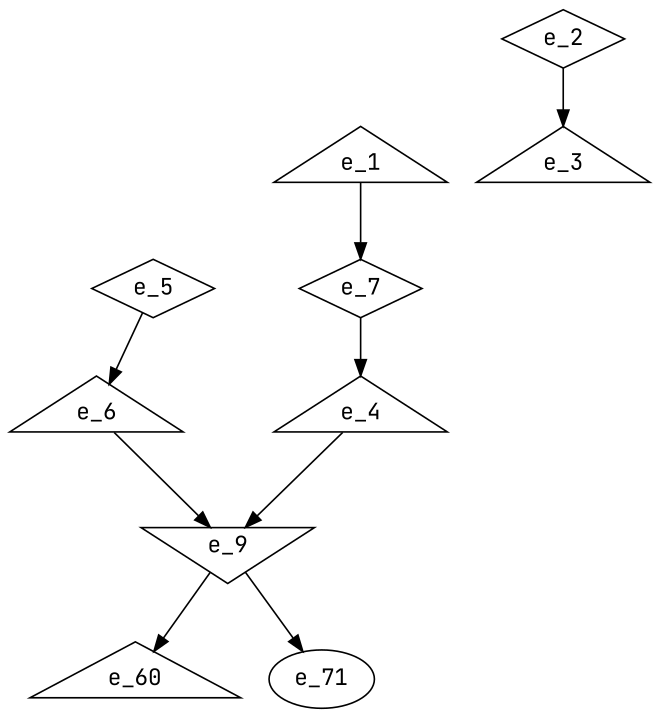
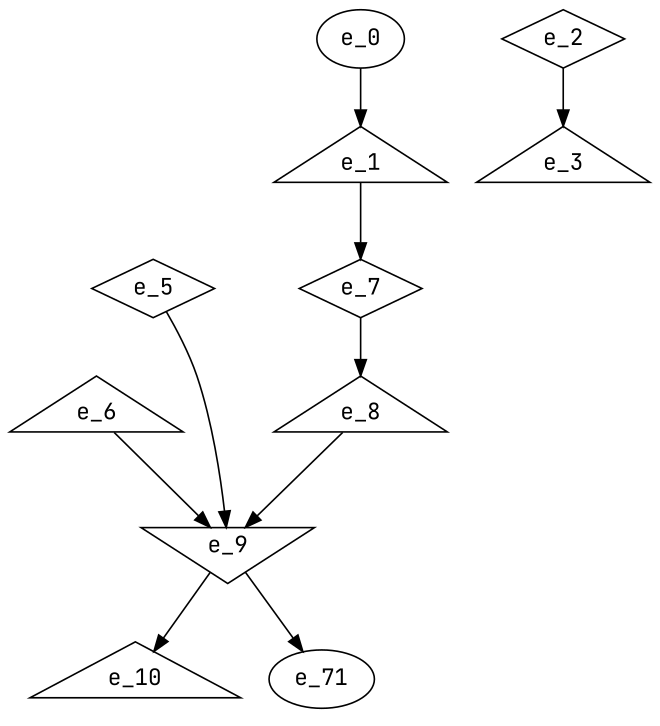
node "e_0": added
edge "e_5" -> "e_6": now "e_5" -> "e_9"
node "e_4": label "e_4" -> "e_8"
node "e_60": label "e_60" -> "e_10"
